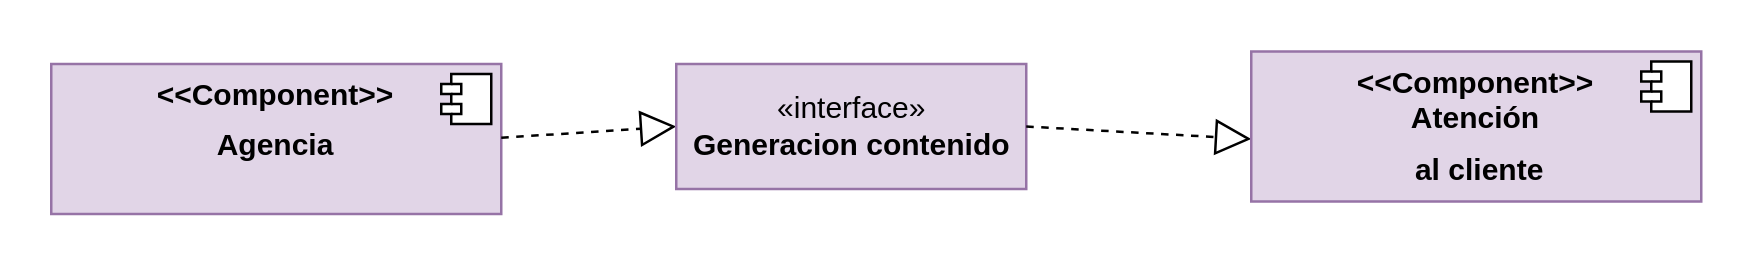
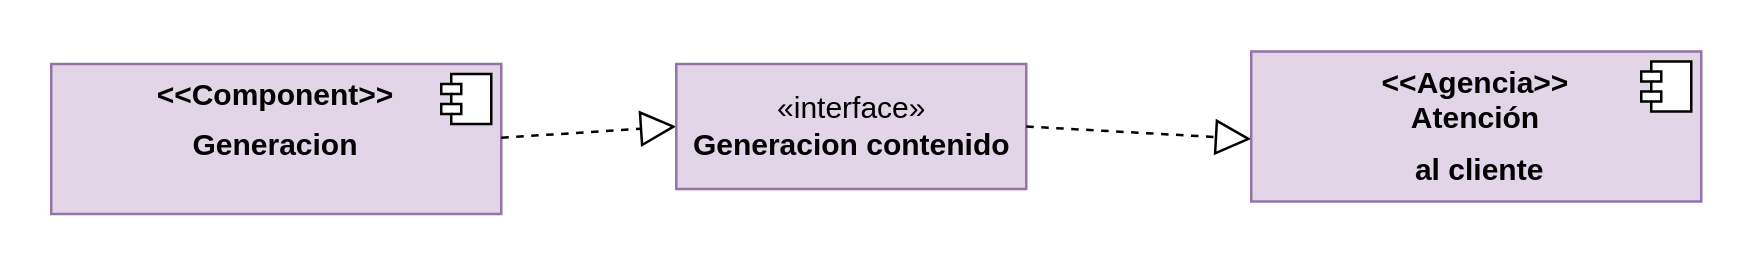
node "<<Component>> Atención al cliente": label "<<Component>> Atención al cliente" -> "<<Agencia>> Atención al cliente"
node "<<Component>> Agencia": label "<<Component>> Agencia" -> "<<Component>> Generacion"
